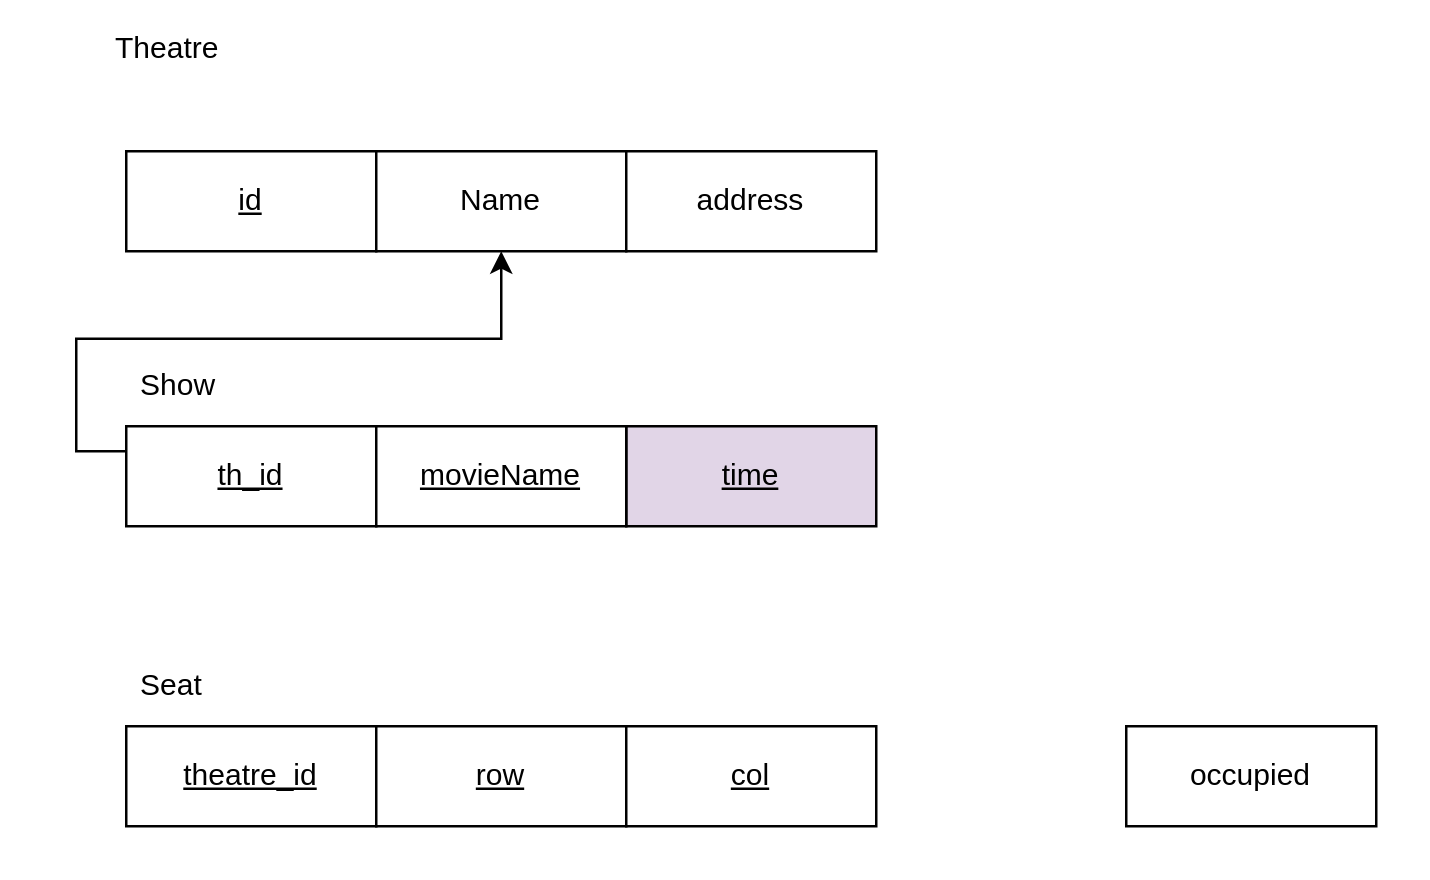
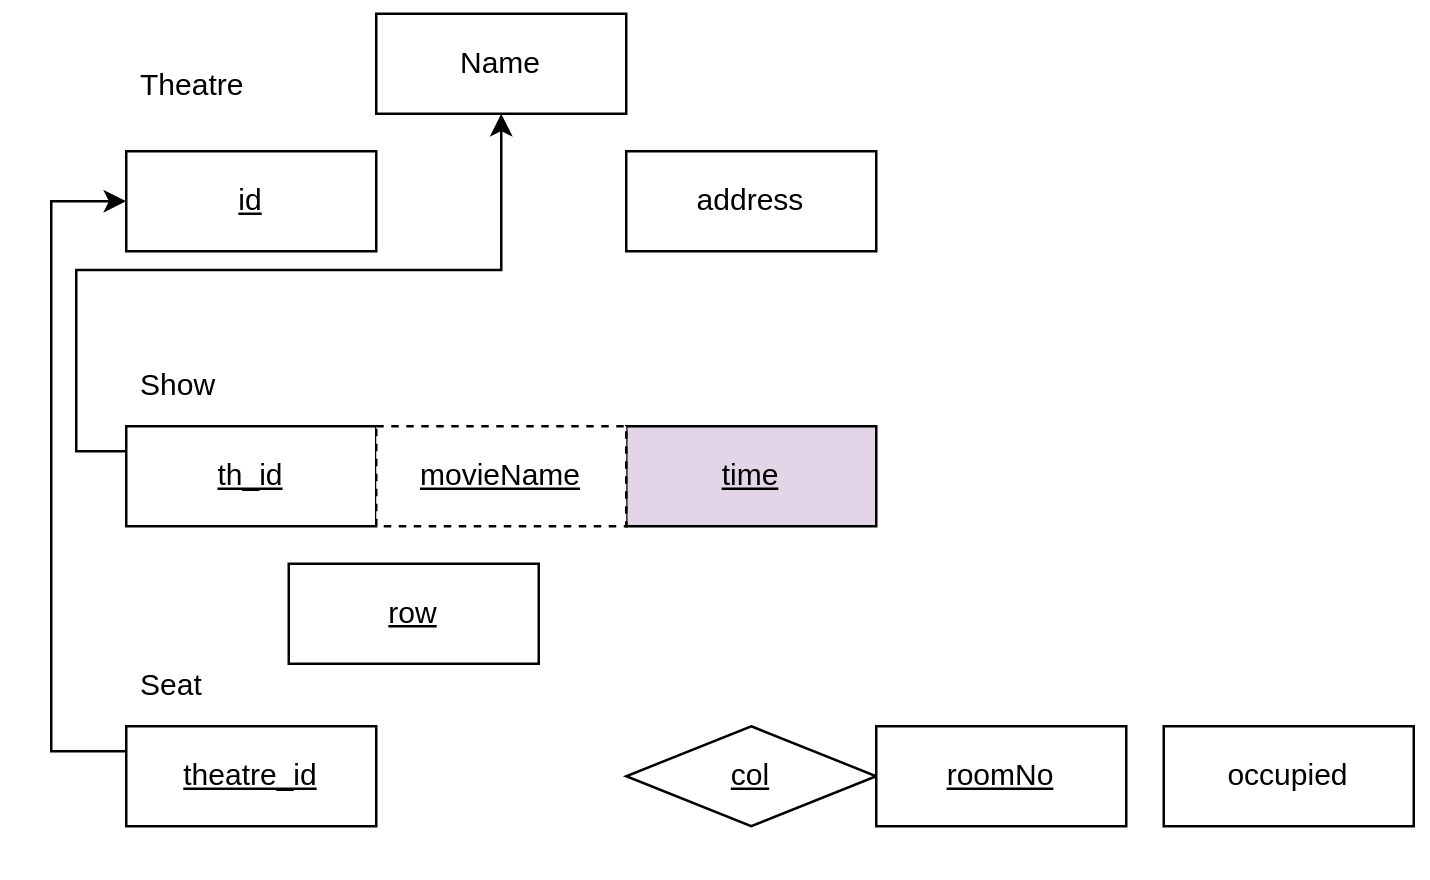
node "Theatre": moved (189, 51) -> (214, 89)
node "Name": moved (501, 201) -> (501, 64)
node "movieName": style solid -> dashed
edge "theatre_id" -> "id": added
node "row": moved (501, 776) -> (414, 614)
node "col": shape rectangle -> diamond
node "roomNo": added
node "occupied": moved (1251, 776) -> (1289, 776)
